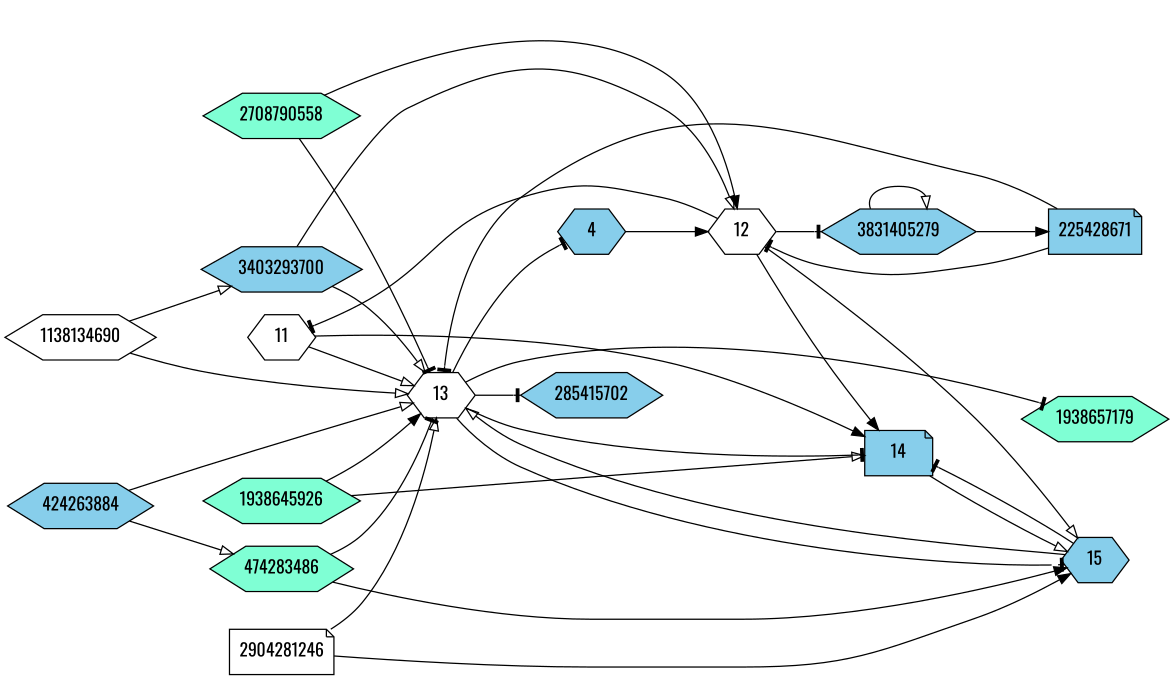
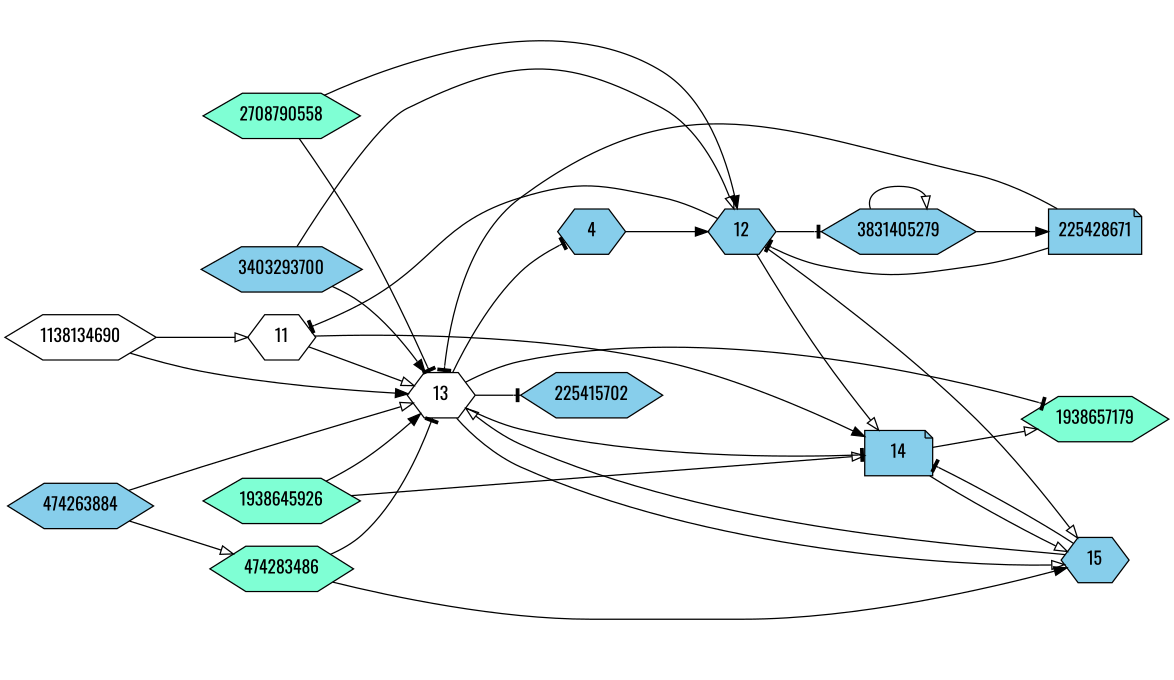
node "12": fillcolor white -> skyblue
edge "1138134690" -> "3403293700": now "1138134690" -> "11"
edge "3403293700" -> "13": arrowhead onormal -> normal
edge "12" -> "14": arrowhead normal -> onormal
edge "1138134690" -> "13": arrowhead onormal -> normal
node "285415702": label "285415702" -> "225415702"
edge "14" -> "1938657179": added
node "424263884": label "424263884" -> "474263884"
edge "13" -> "15": arrowhead tee -> onormal
node "2904281246": removed
